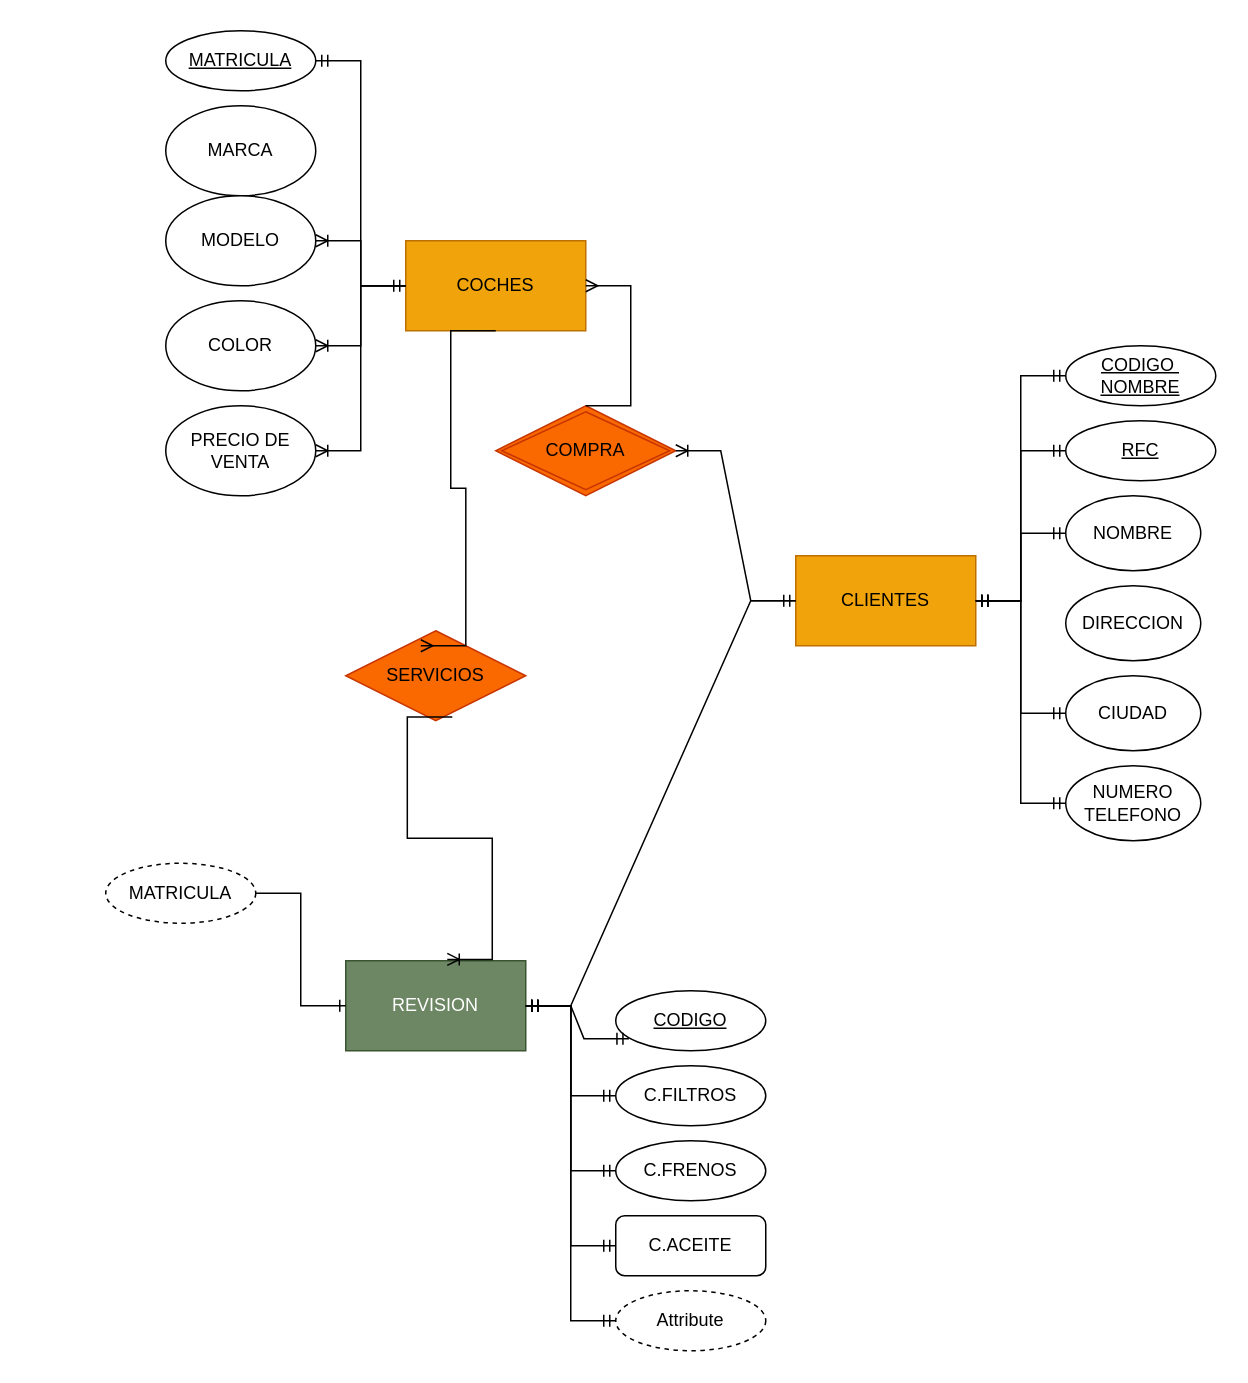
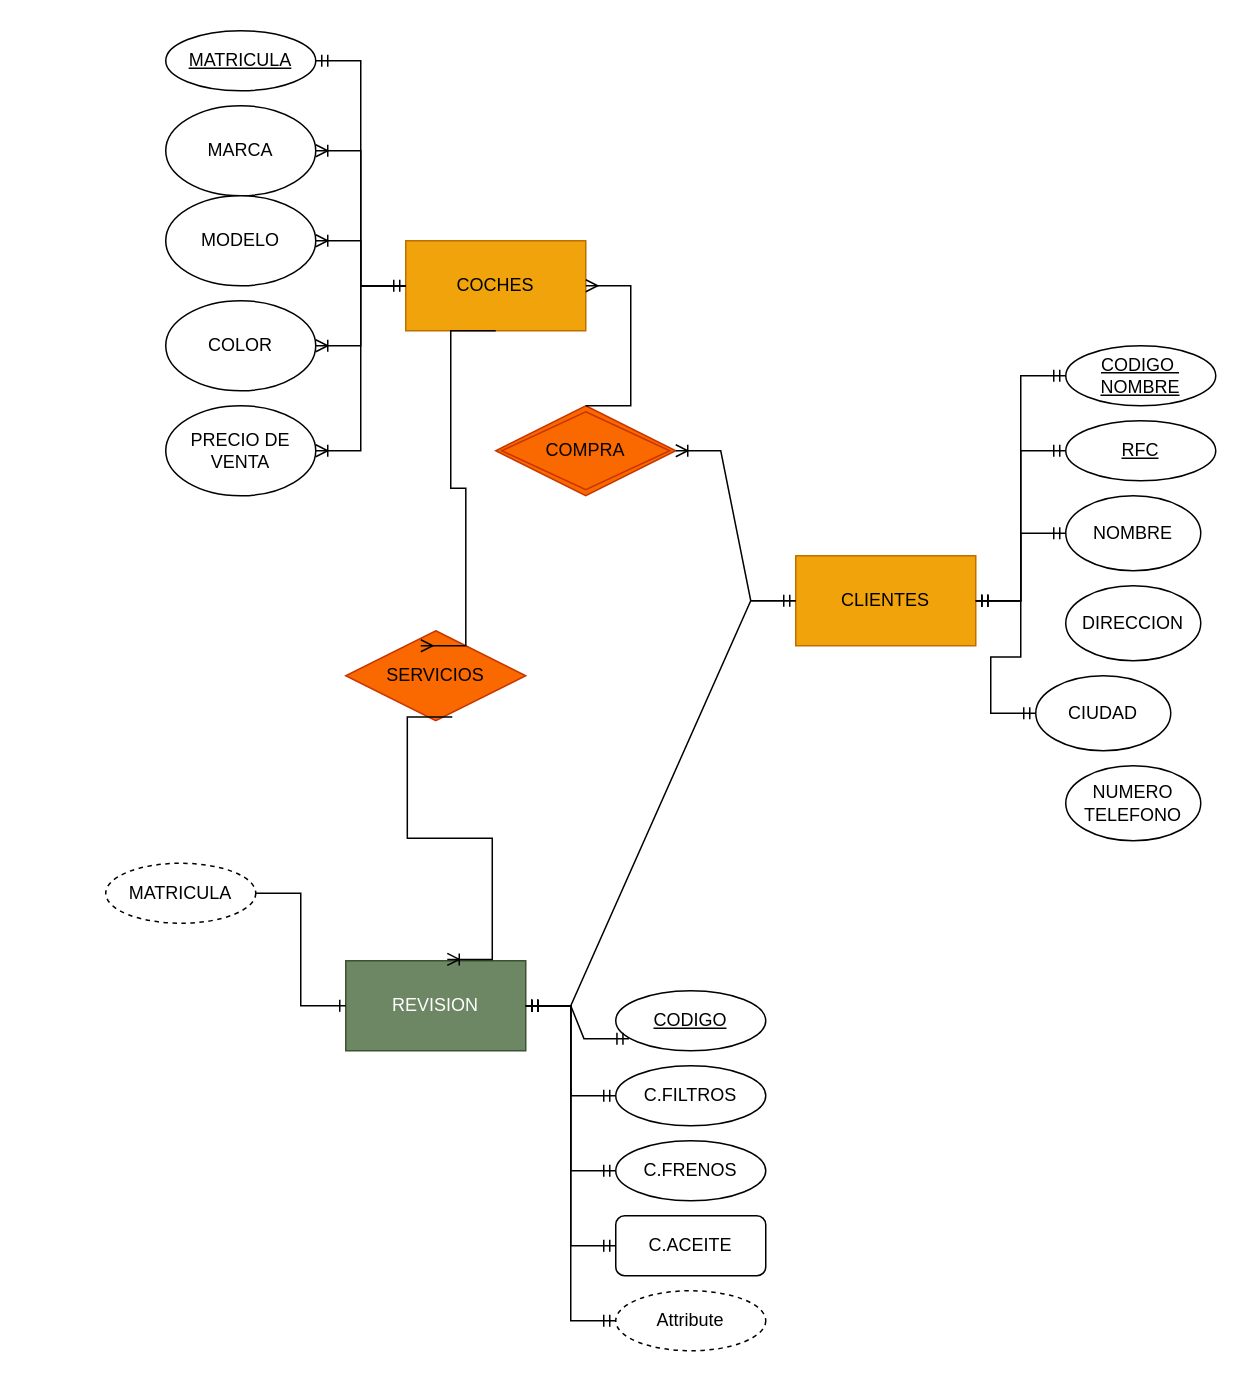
edge "COCHES" -> "MARCA": added
node "CIUDAD": moved (1133, 713) -> (1103, 713)
edge "CLIENTES" -- "NUMERO TELEFONO": removed
